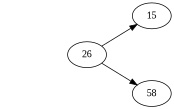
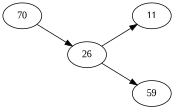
node "70": added
node "15": label "15" -> "11"
node "58": label "58" -> "59"
